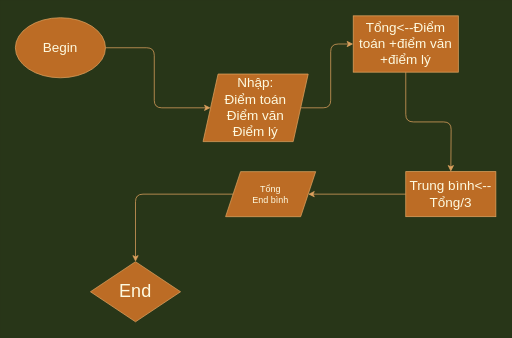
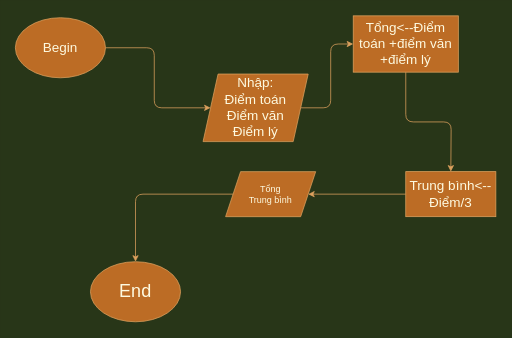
node "Tổng End bình": label "Tổng End bình" -> "Tổng Trung bình"
node "Trung bình<--Tổng/3": label "Trung bình<--Tổng/3" -> "Trung bình<--Điểm/3"
node "End": shape diamond -> ellipse
